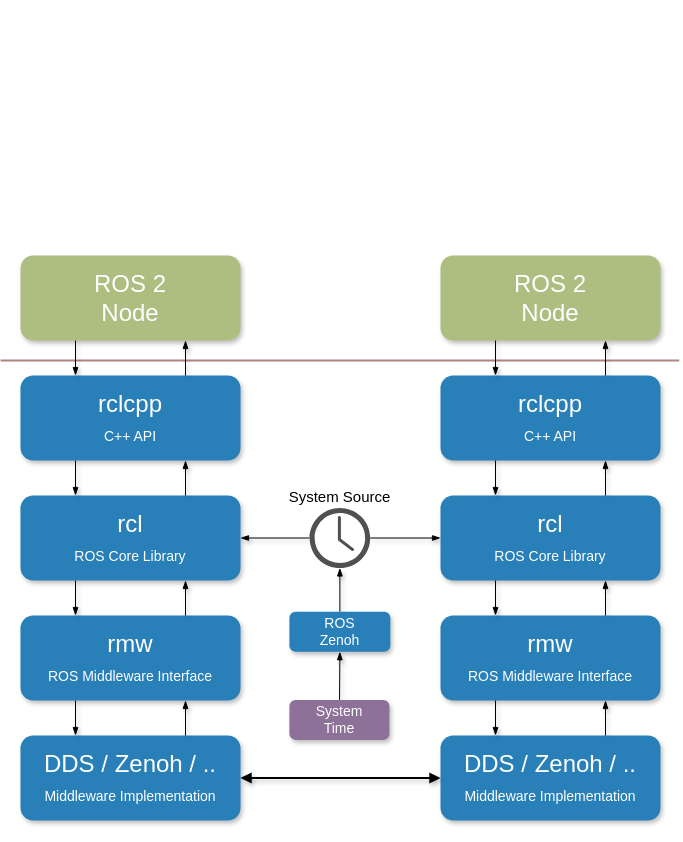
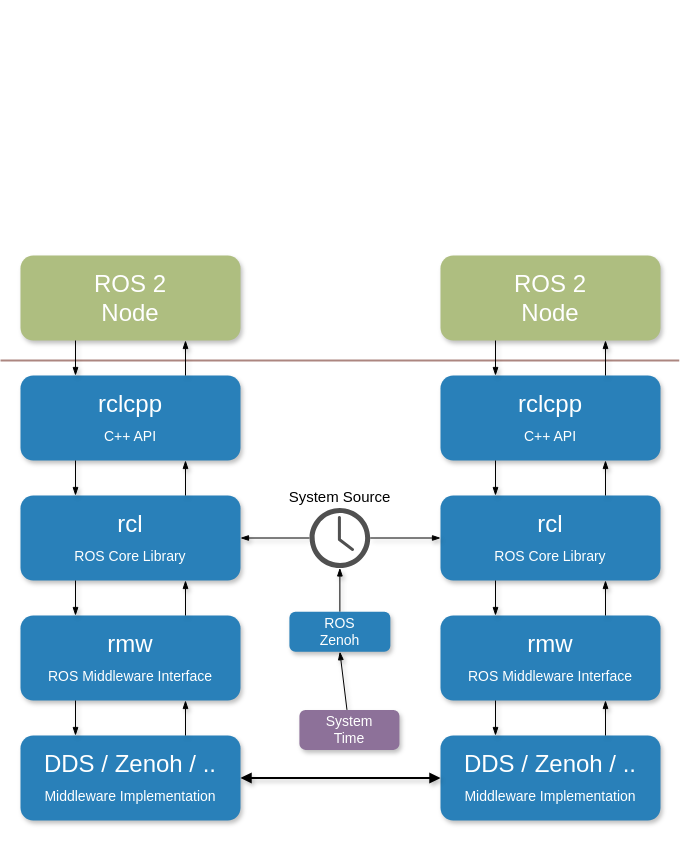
node "System Time": moved (339, 720) -> (349, 730)
